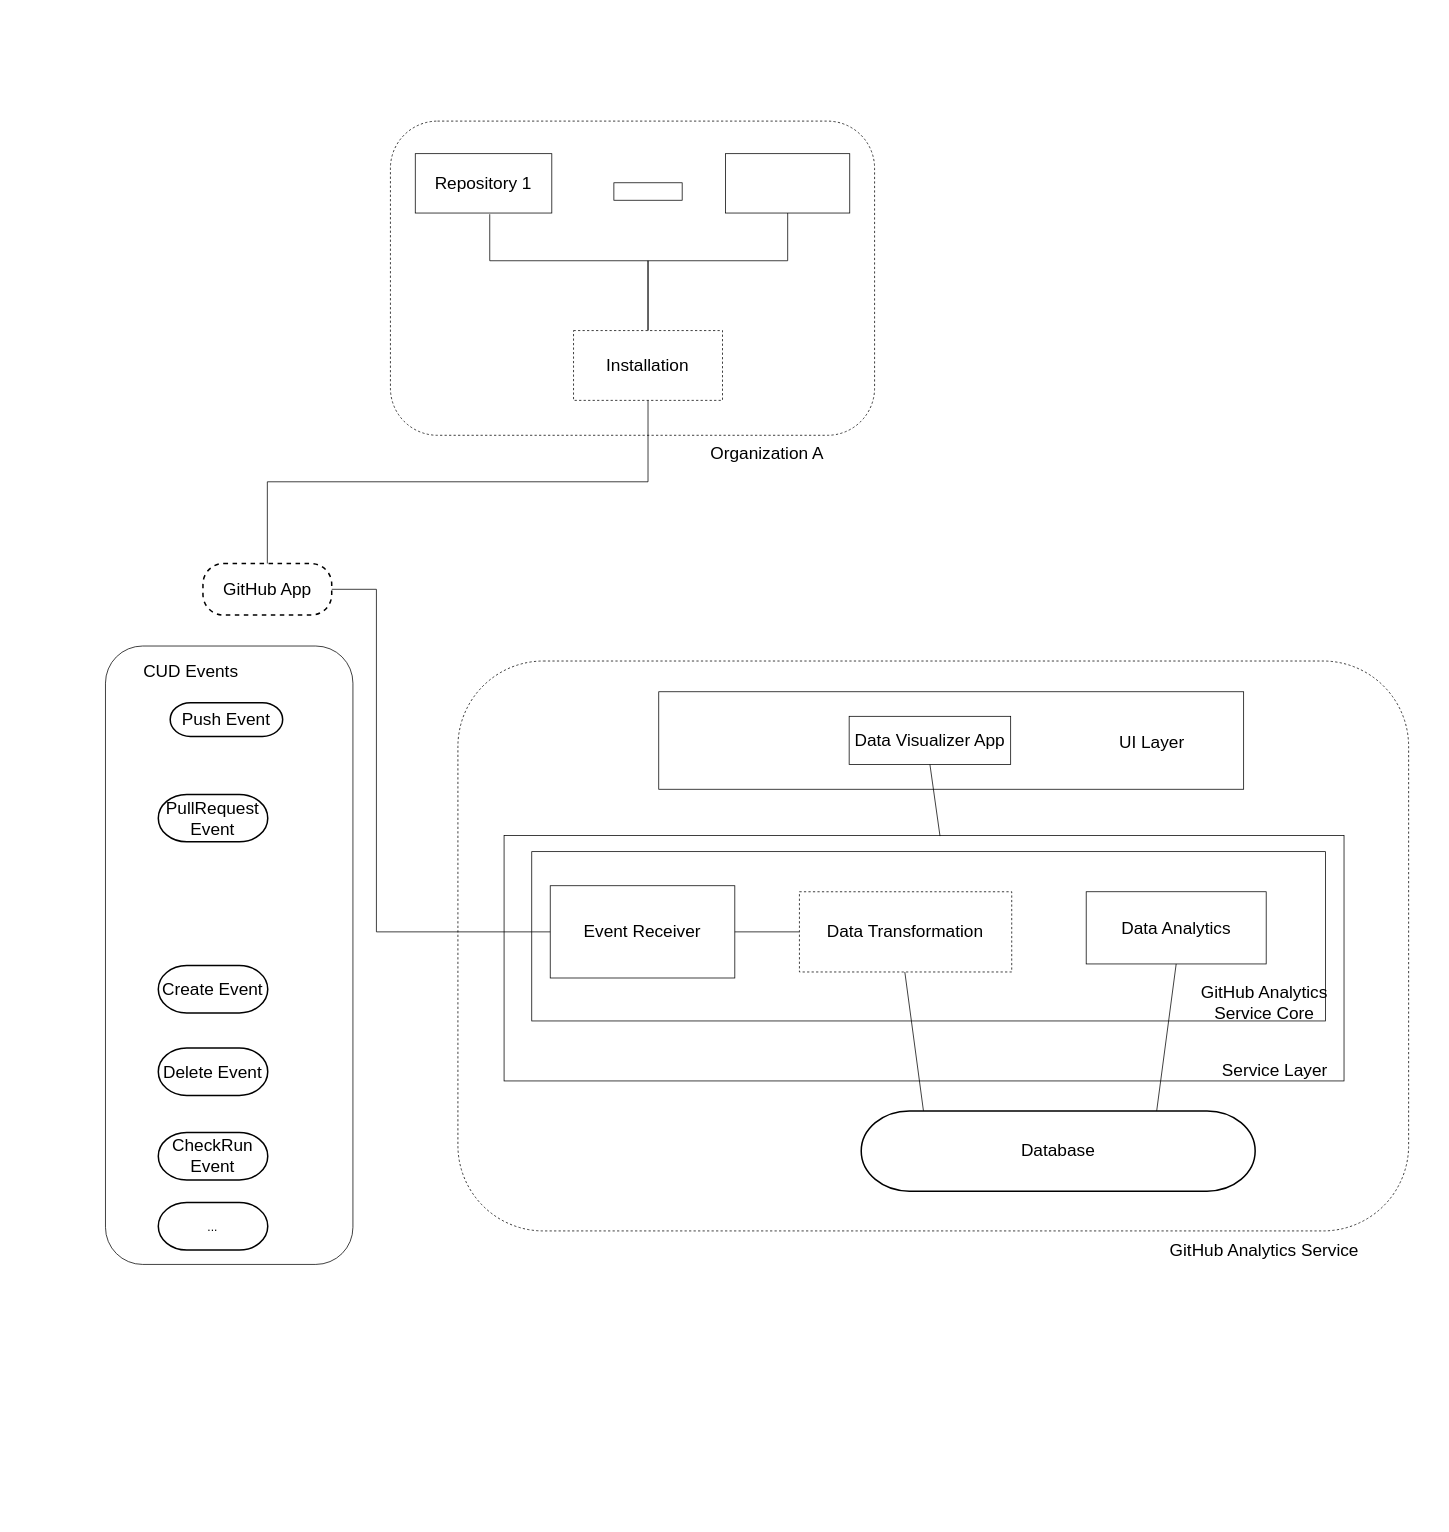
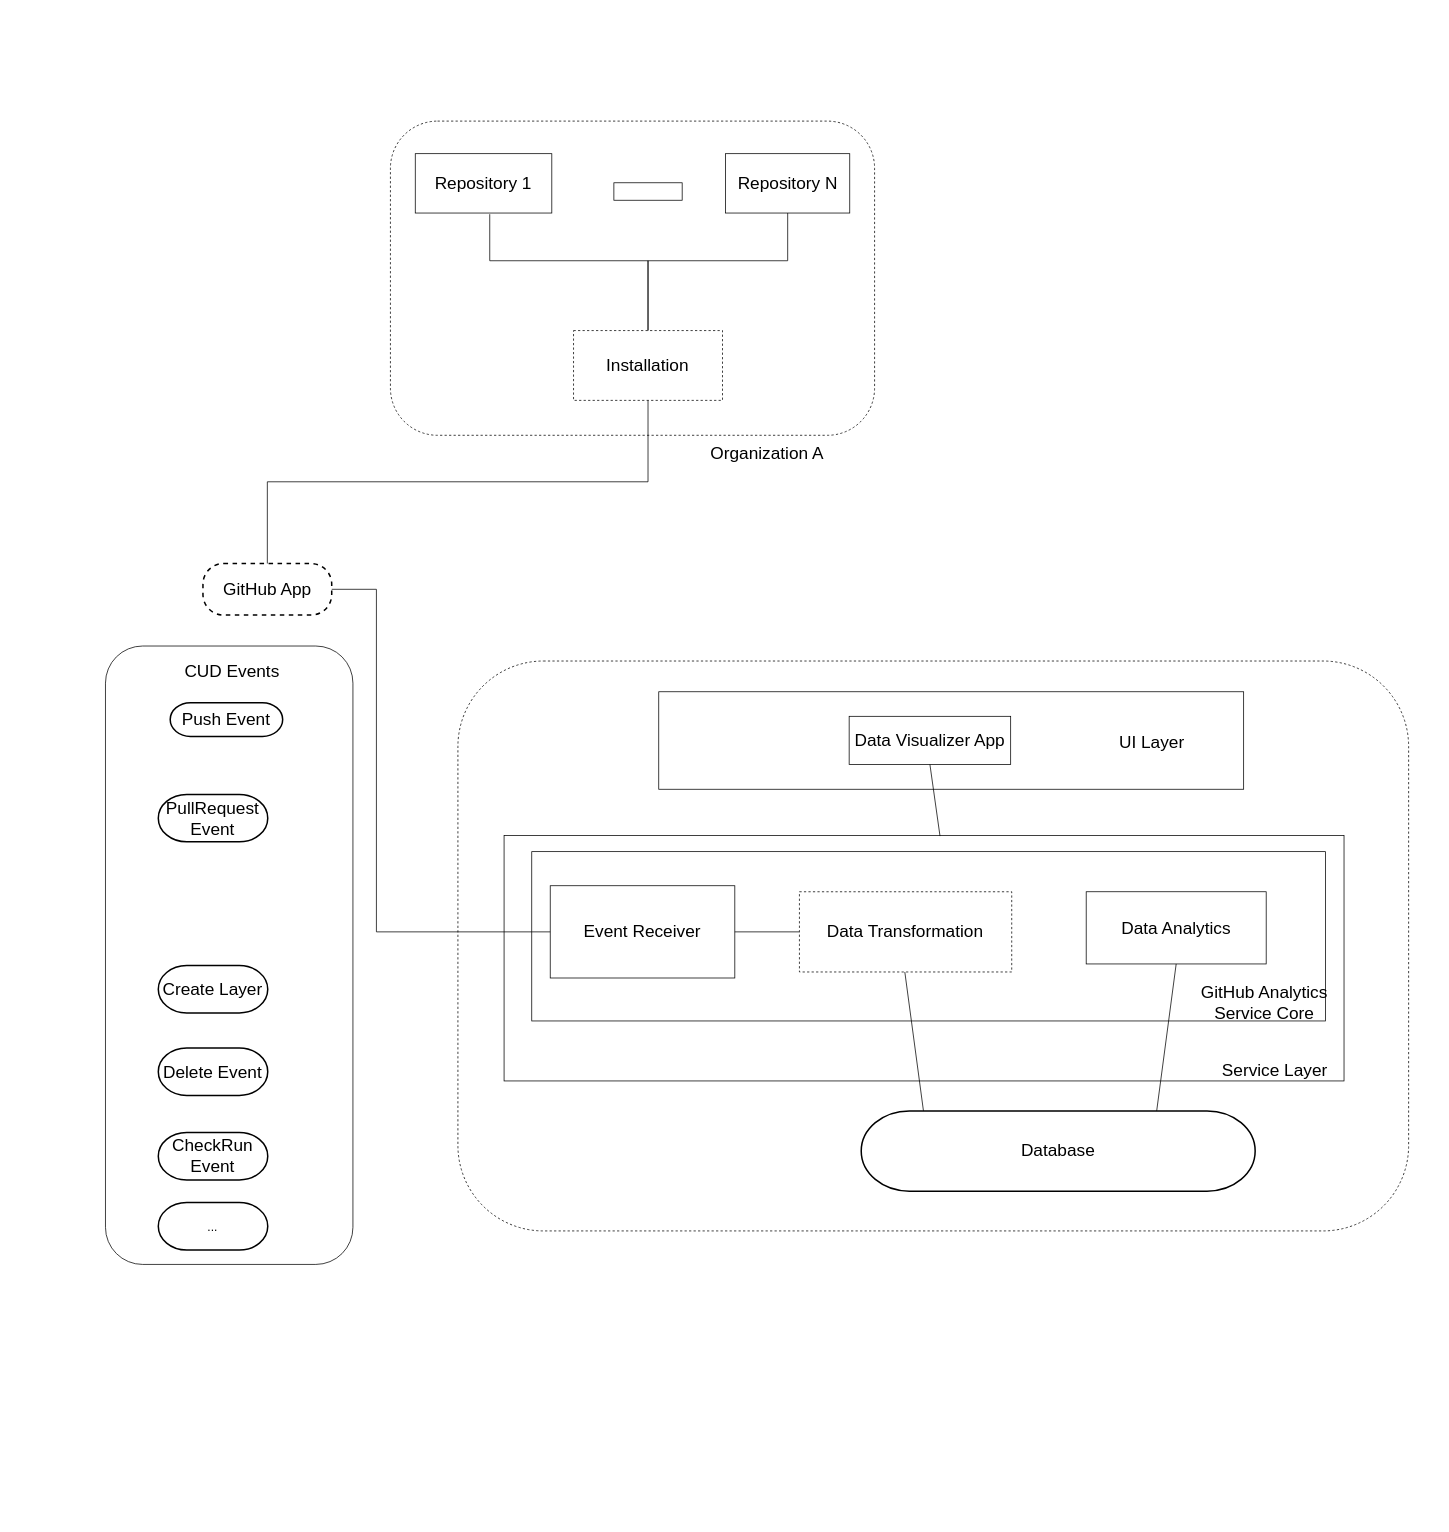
node "Repository N": added
node "CUD Events": moved (191, 672) -> (232, 672)
node "Create Event": label "Create Event" -> "Create Layer"
node "GitHub Analytics Service": removed
